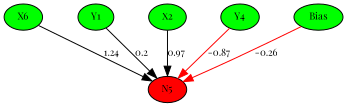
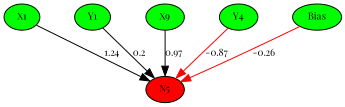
node "X6": label "X6" -> "X1"
node "X2": label "X2" -> "X9"
